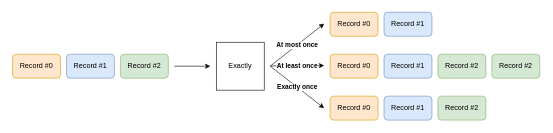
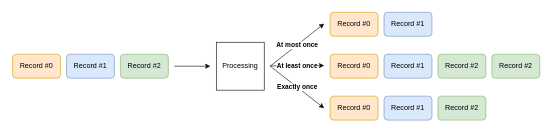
node "Exactly": label "Exactly" -> "Processing"
